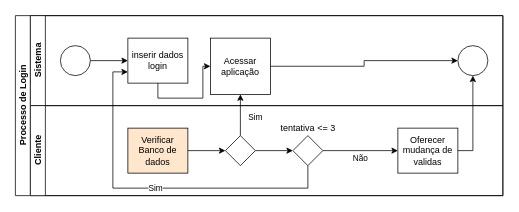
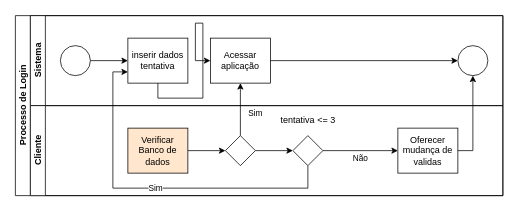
node "inserir dados login": label "inserir dados login" -> "inserir dados tentativa"
node "Acessar aplicação": size 60x56 -> 60x45
node "tentativa <= 3": moved (308, 128) -> (308, 120)
